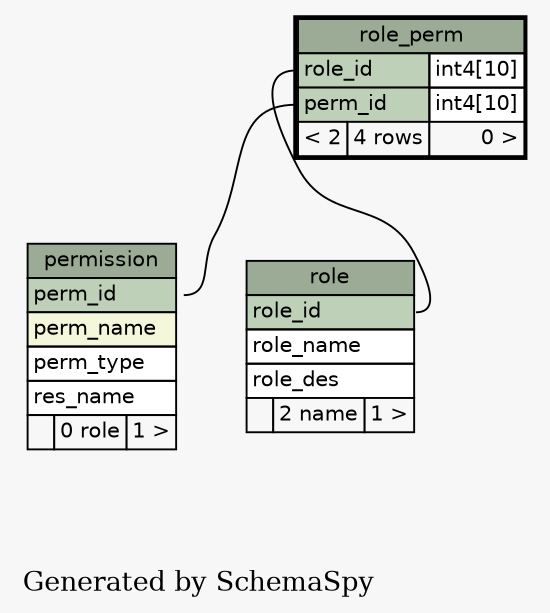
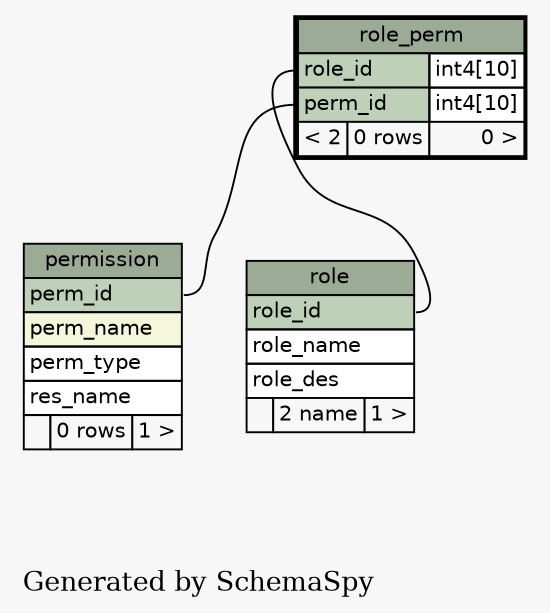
node "role_perm": text "4 rows" -> "0 rows"
node "permission": text "0 role" -> "0 rows"
